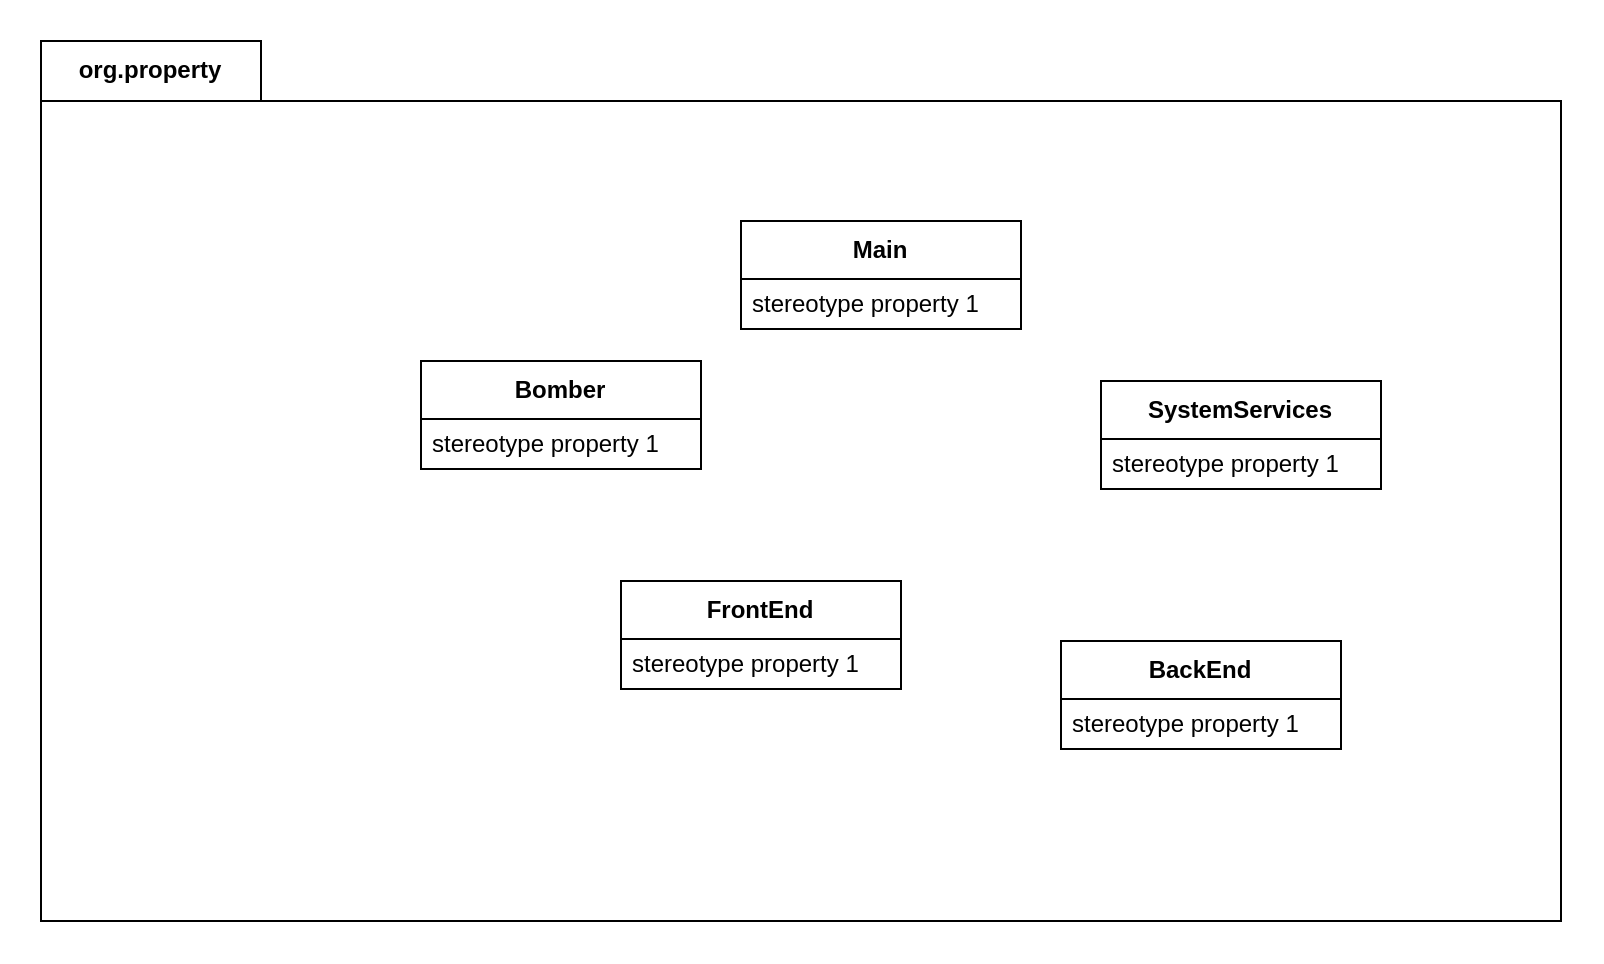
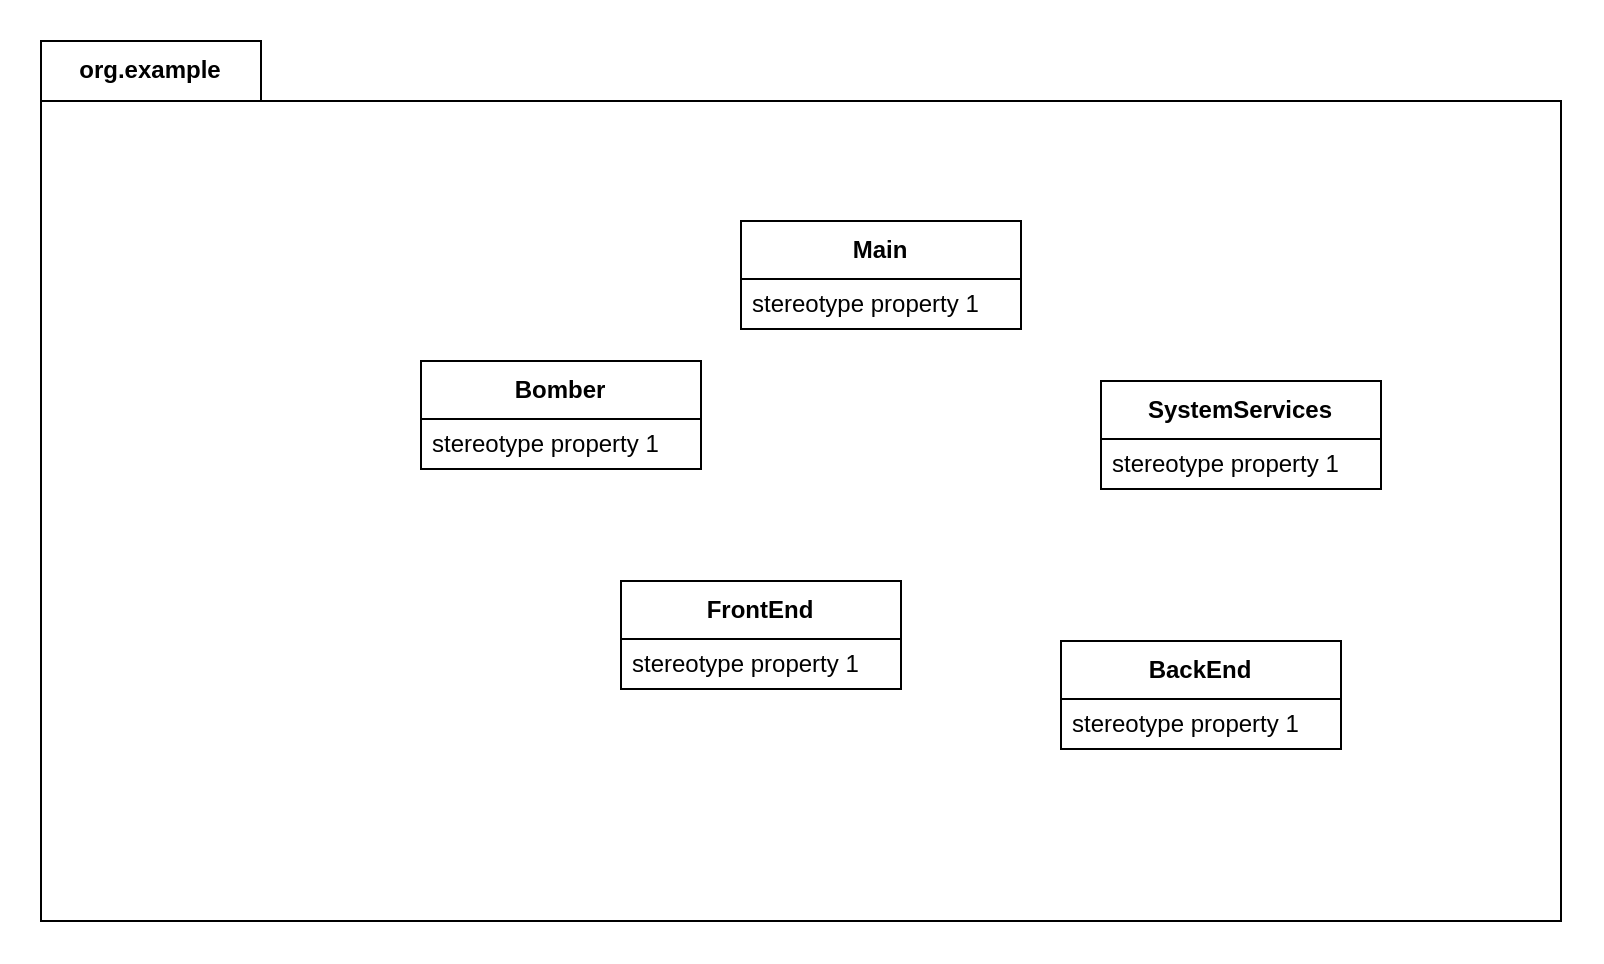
node "org.property": label "org.property" -> "org.example"
